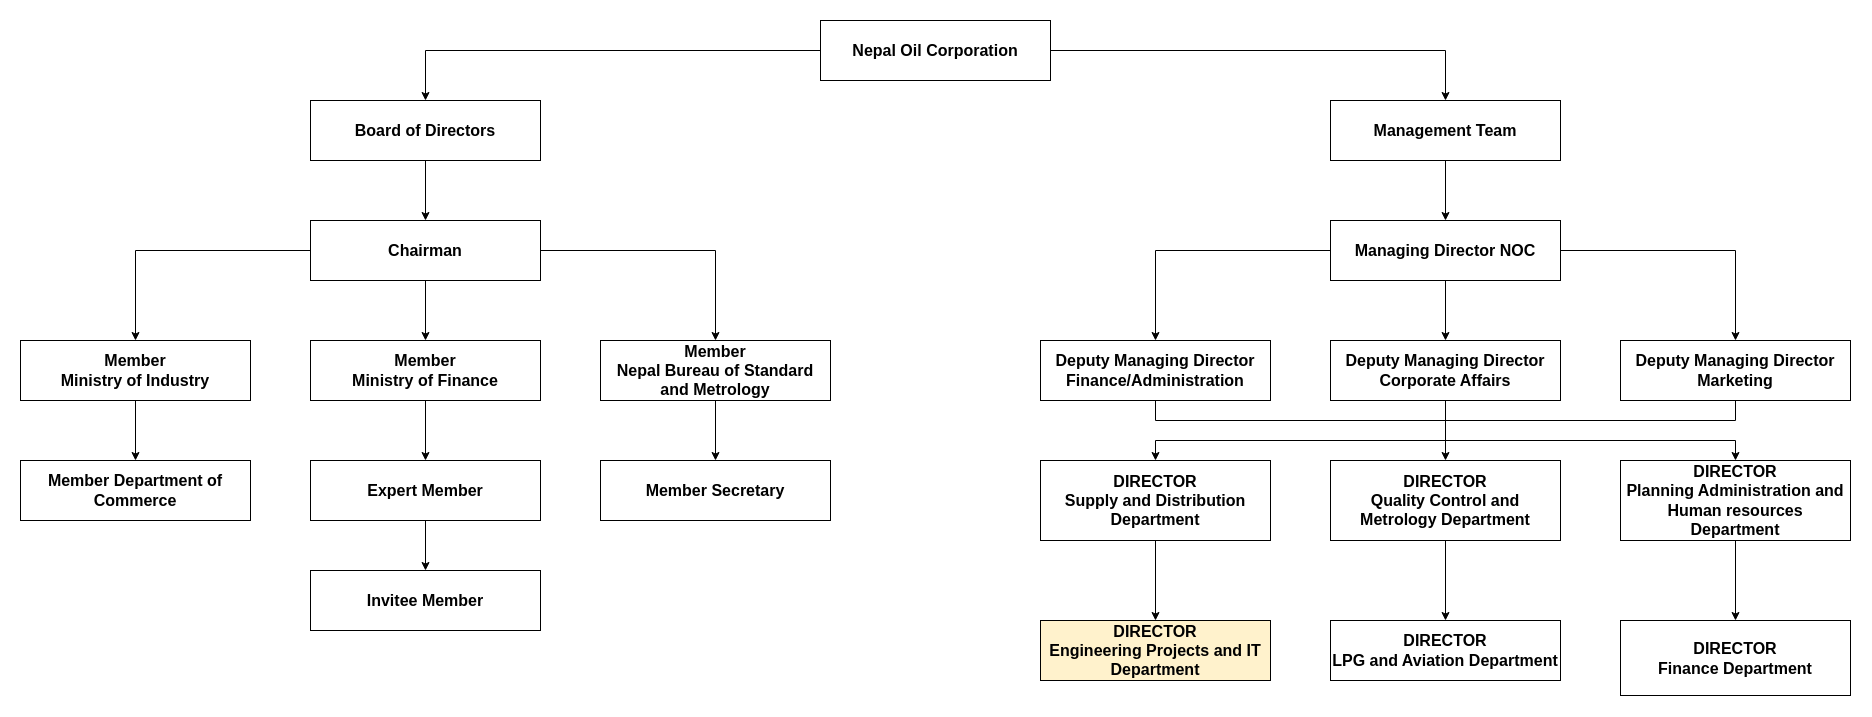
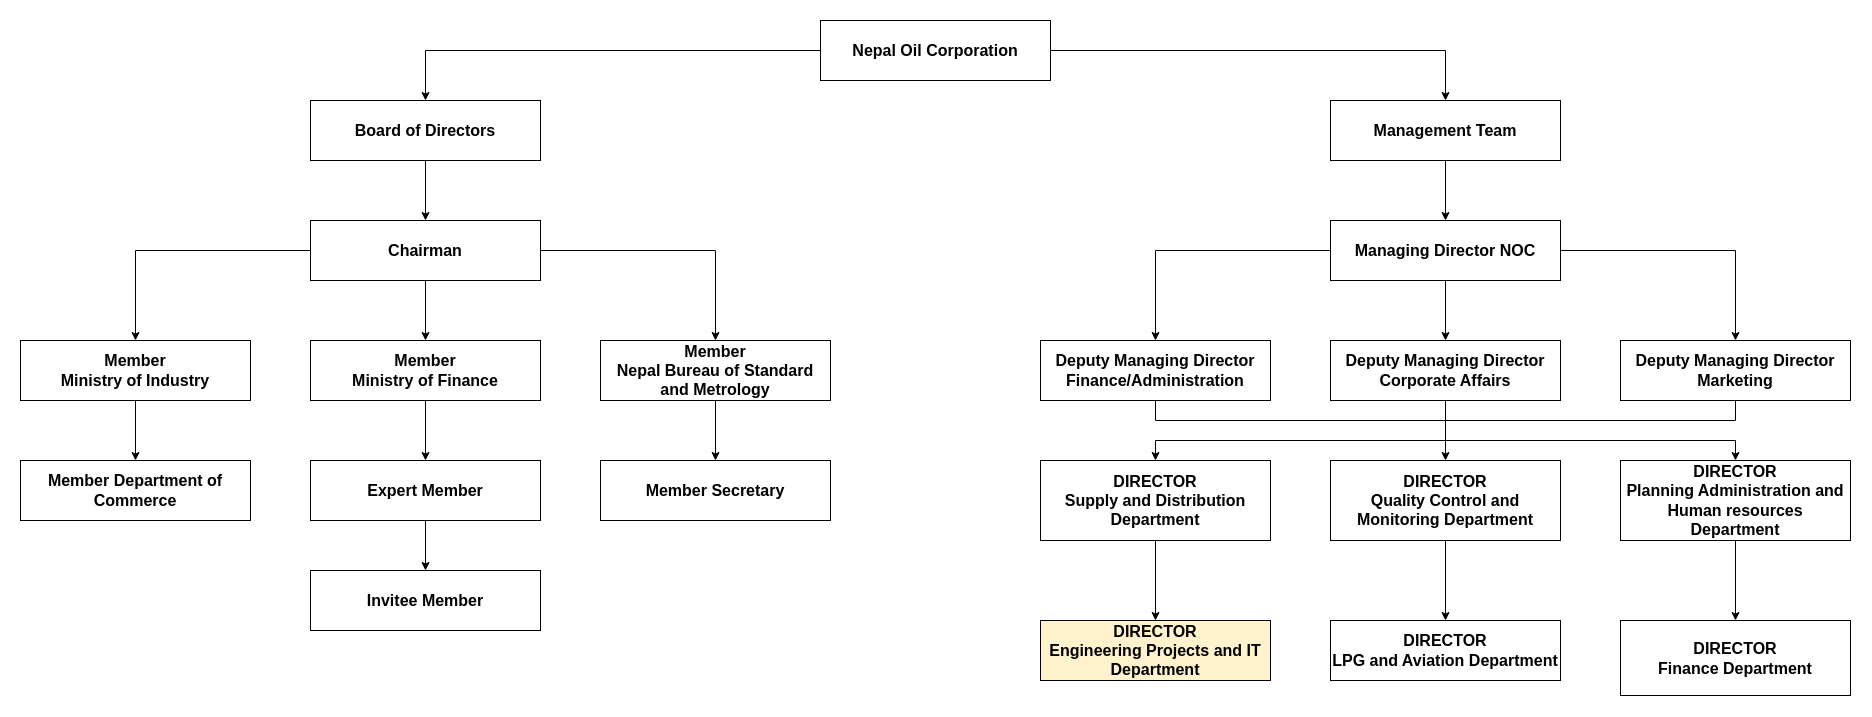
node "DIRECTOR Quality Control and Metrology Department": label "DIRECTOR Quality Control and Metrology Department" -> "DIRECTOR Quality Control and Monitoring Department"
